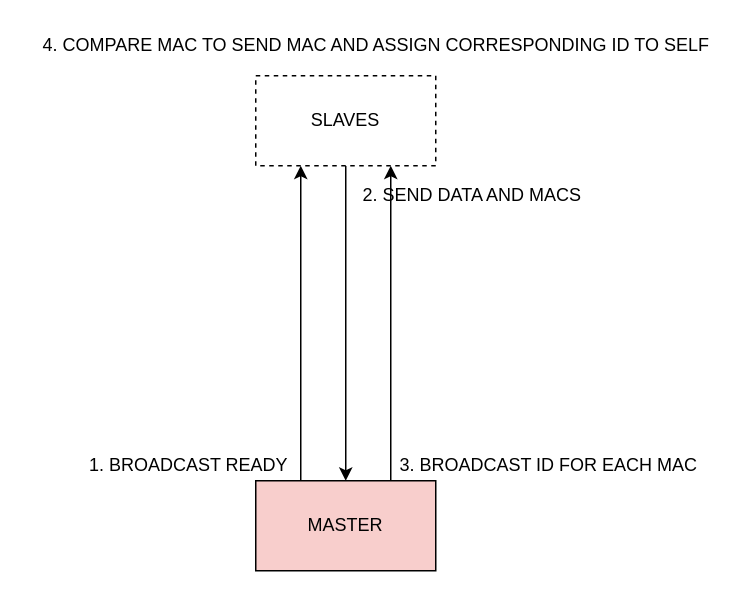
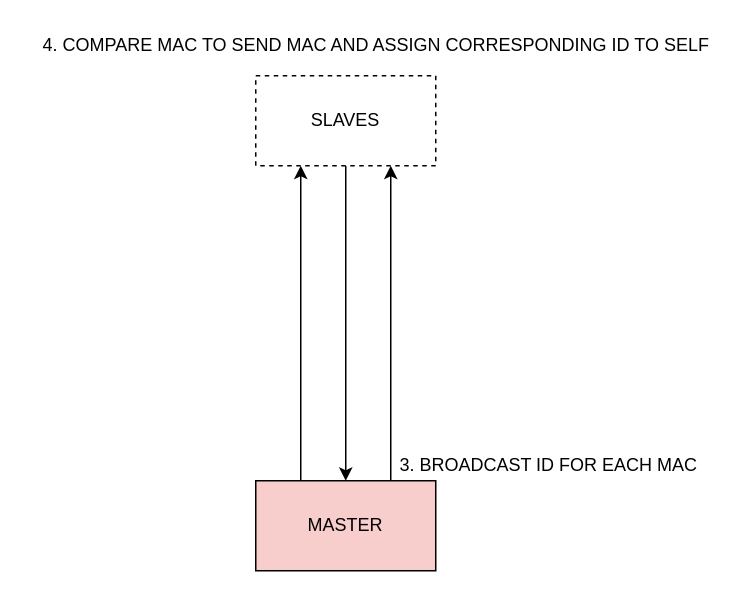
node "2. SEND DATA AND MACS": removed
node "1. BROADCAST READY": removed
